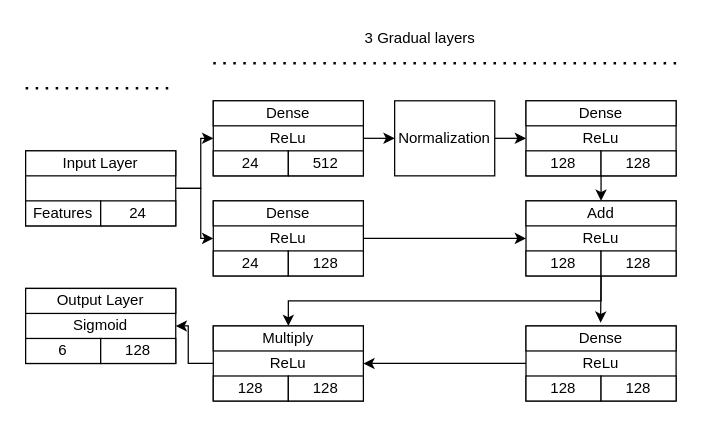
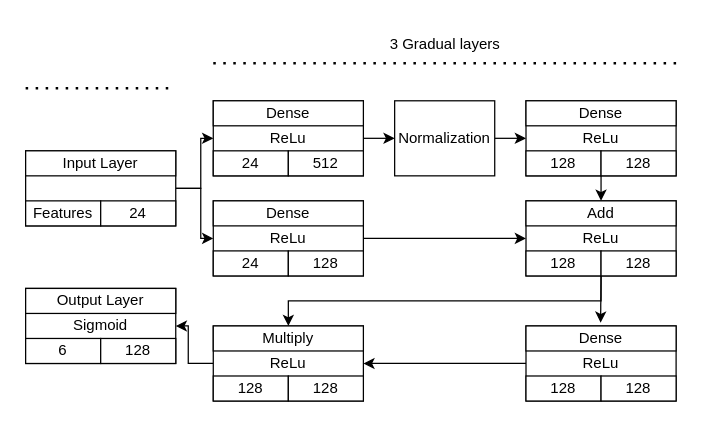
node "3 Gradual layers": moved (419, 38) -> (444, 44)
